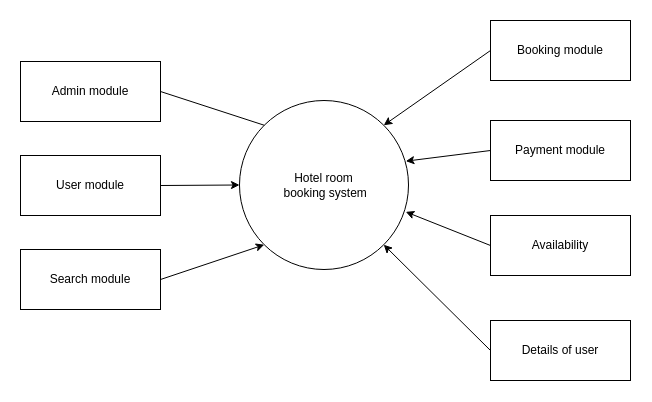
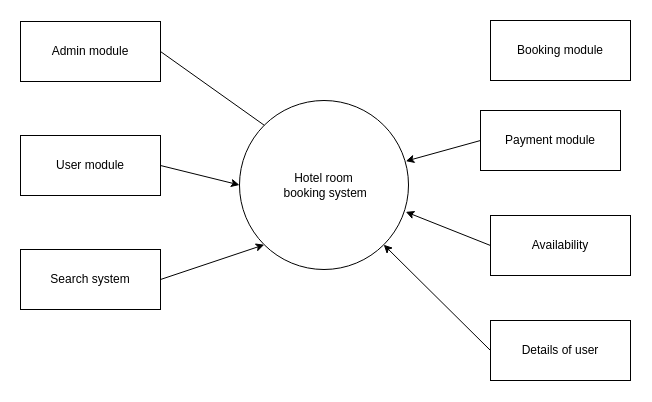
edge "Booking module" -> "Hotel room booking system": removed
node "Admin module": moved (91, 92) -> (91, 52)
node "Payment module": moved (561, 151) -> (551, 141)
node "User module": moved (91, 186) -> (91, 166)
node "Search module": label "Search module" -> "Search system"
